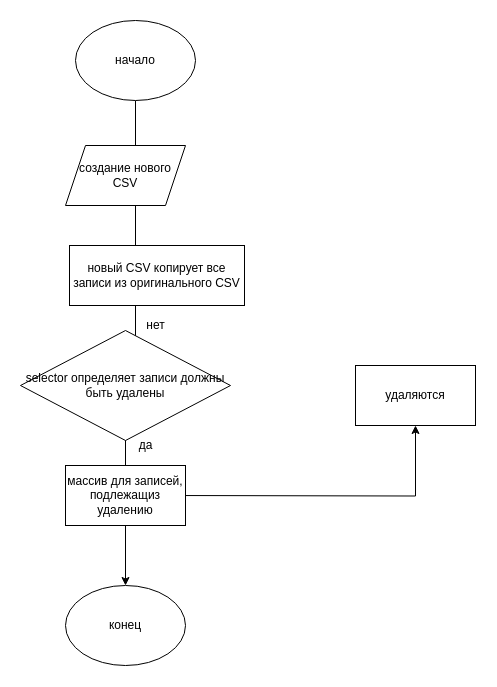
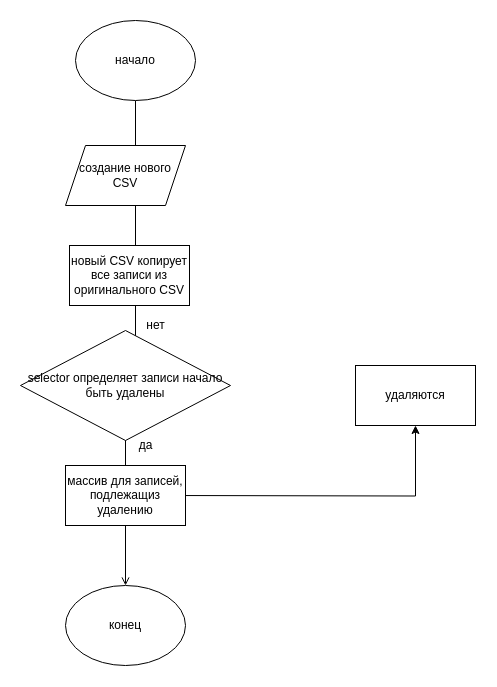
node "новый CSV копирует все записи из оригинального CSV": size 175x60 -> 120x60
node "selector определяет записи должны быть удалены": label "selector определяет записи должны быть удалены" -> "selector определяет записи начало быть удалены"
edge "начало" -> "конец": arrowhead classic -> open
